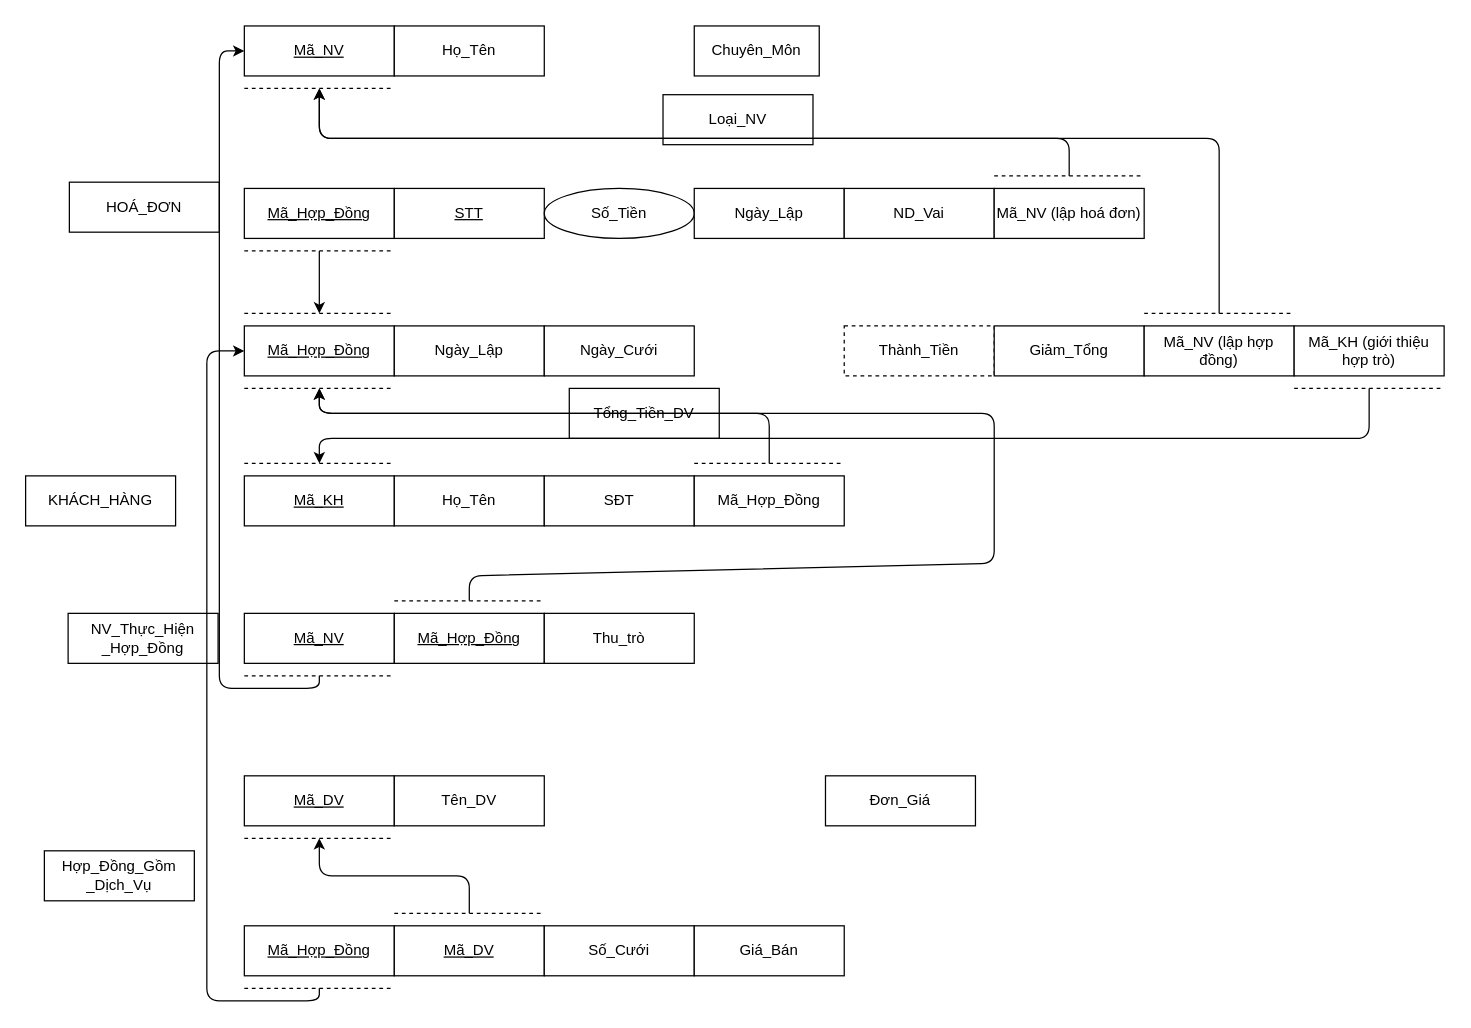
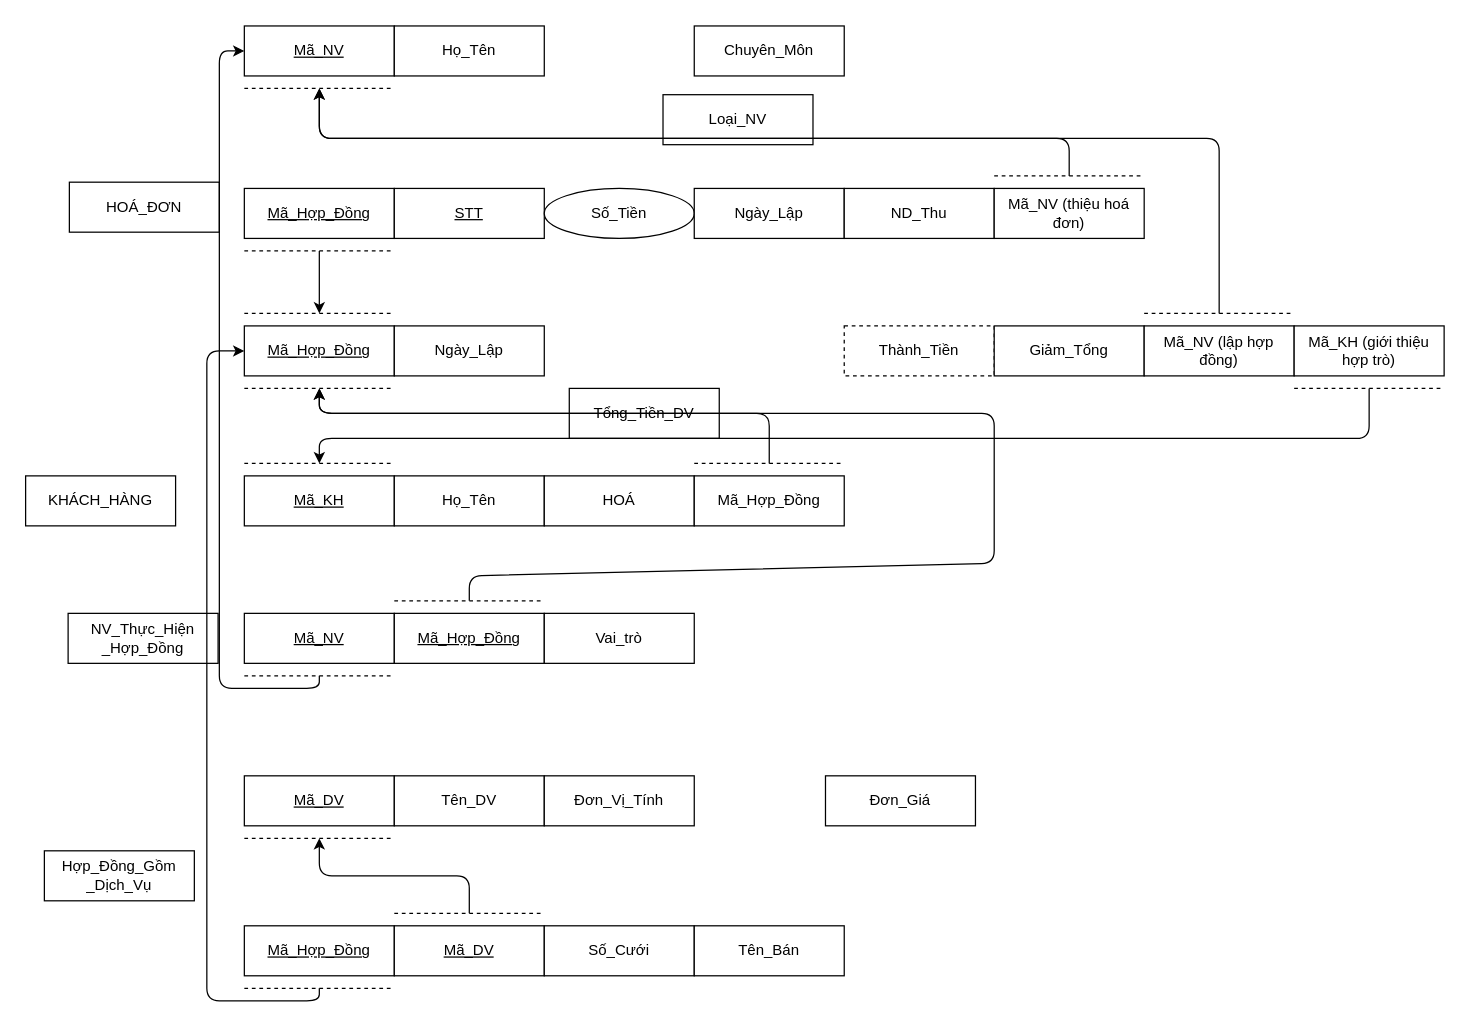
node "Chuyên_Môn": size 125x50 -> 150x50
node "ND_Vai": label "ND_Vai" -> "ND_Thu"
node "Mã_NV (lập hoá đơn)": label "Mã_NV (lập hoá đơn)" -> "Mã_NV (thiệu hoá đơn)"
node "Ngày_Cưới": removed
node "SĐT": label "SĐT" -> "HOÁ"
node "Thu_trò": label "Thu_trò" -> "Vai_trò"
node "Đơn_Vị_Tính": added
node "Giá_Bán": label "Giá_Bán" -> "Tên_Bán"
